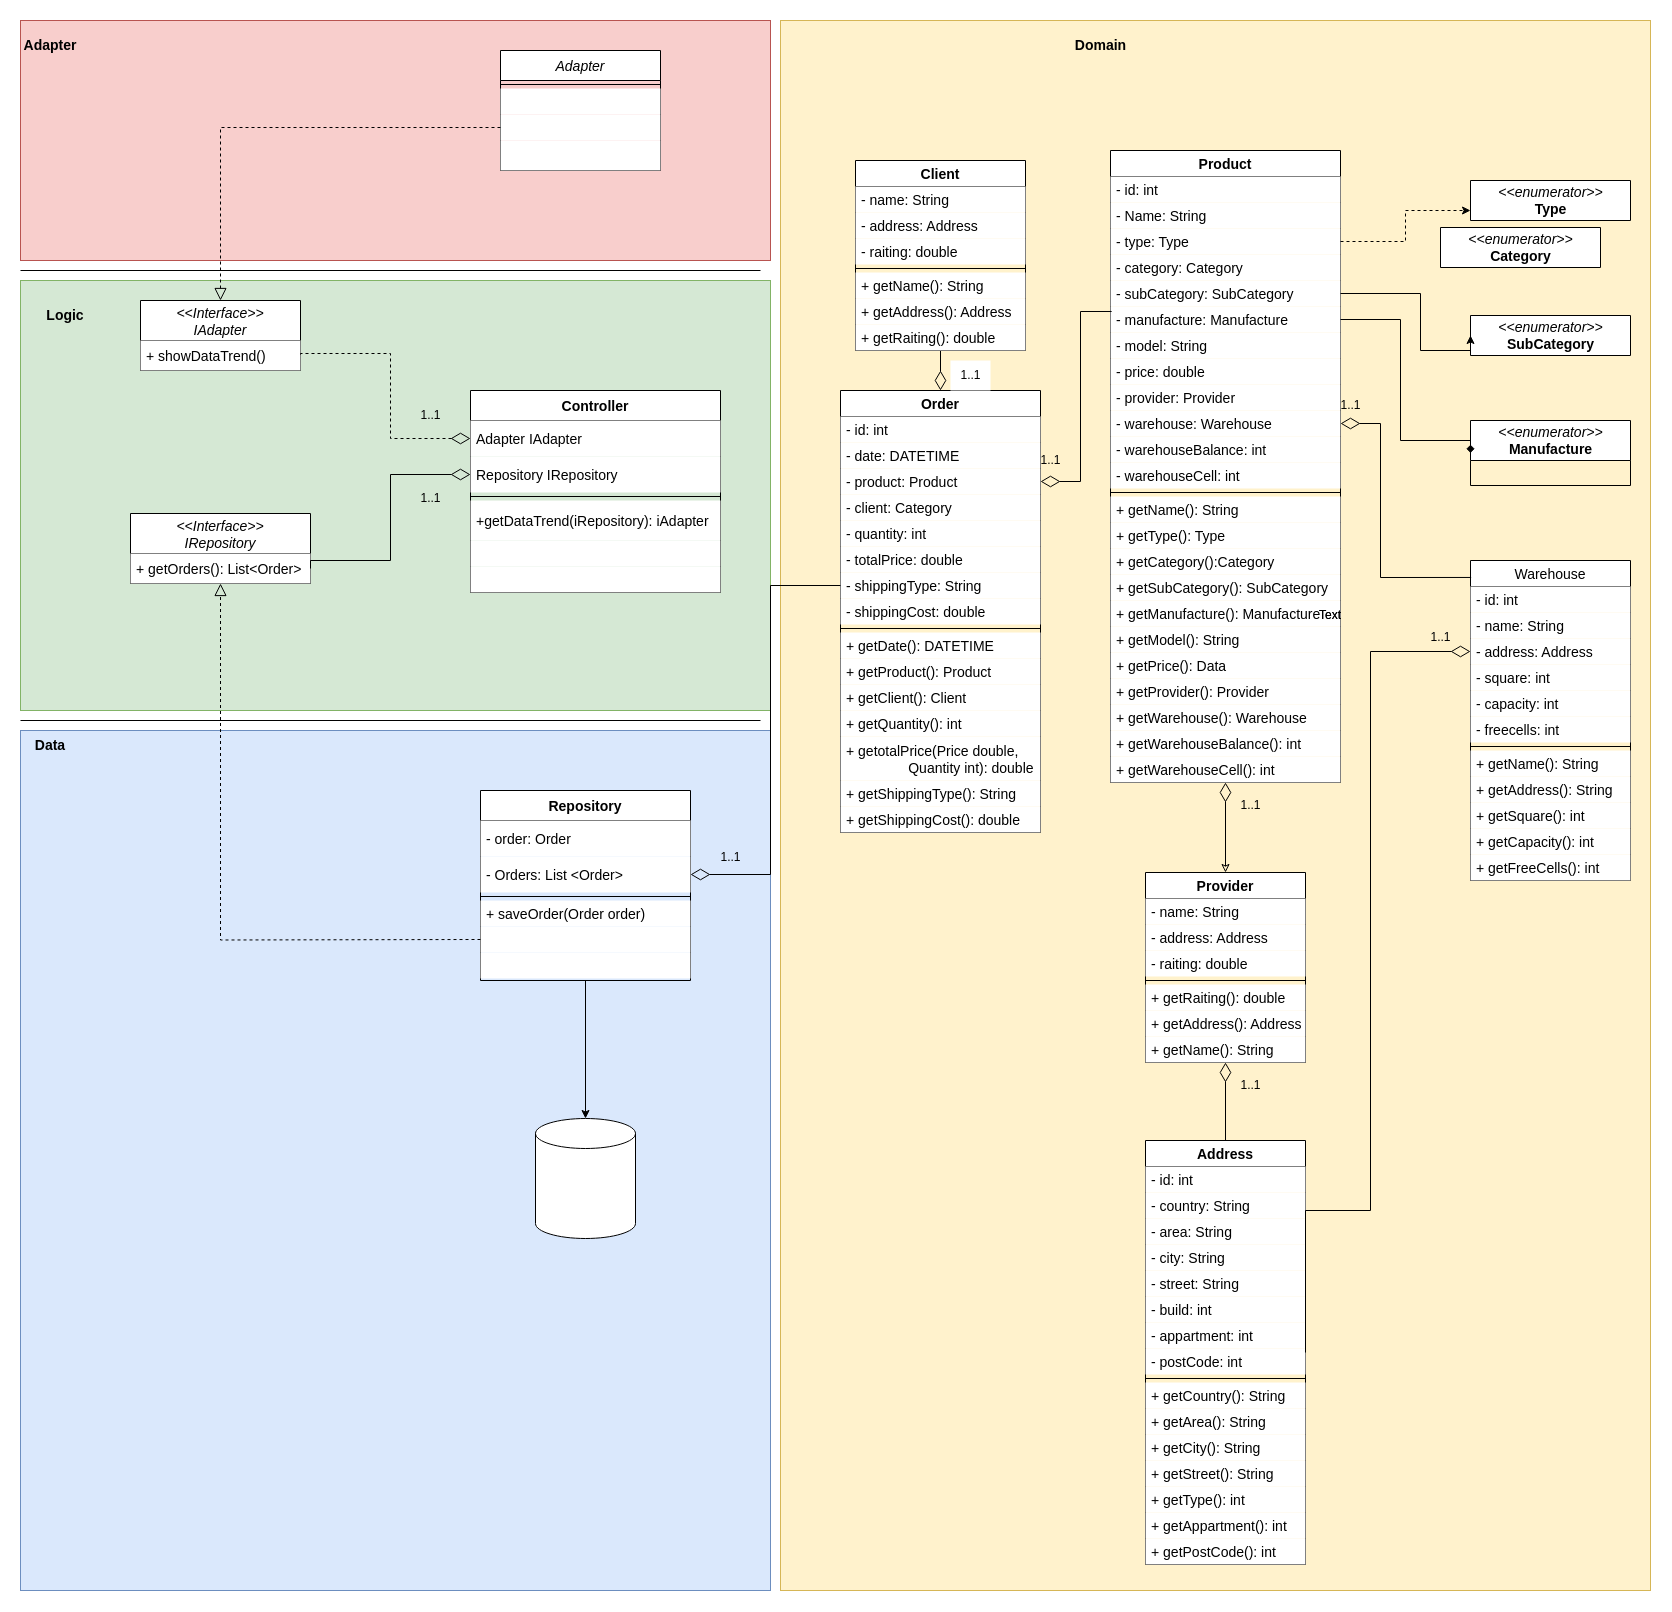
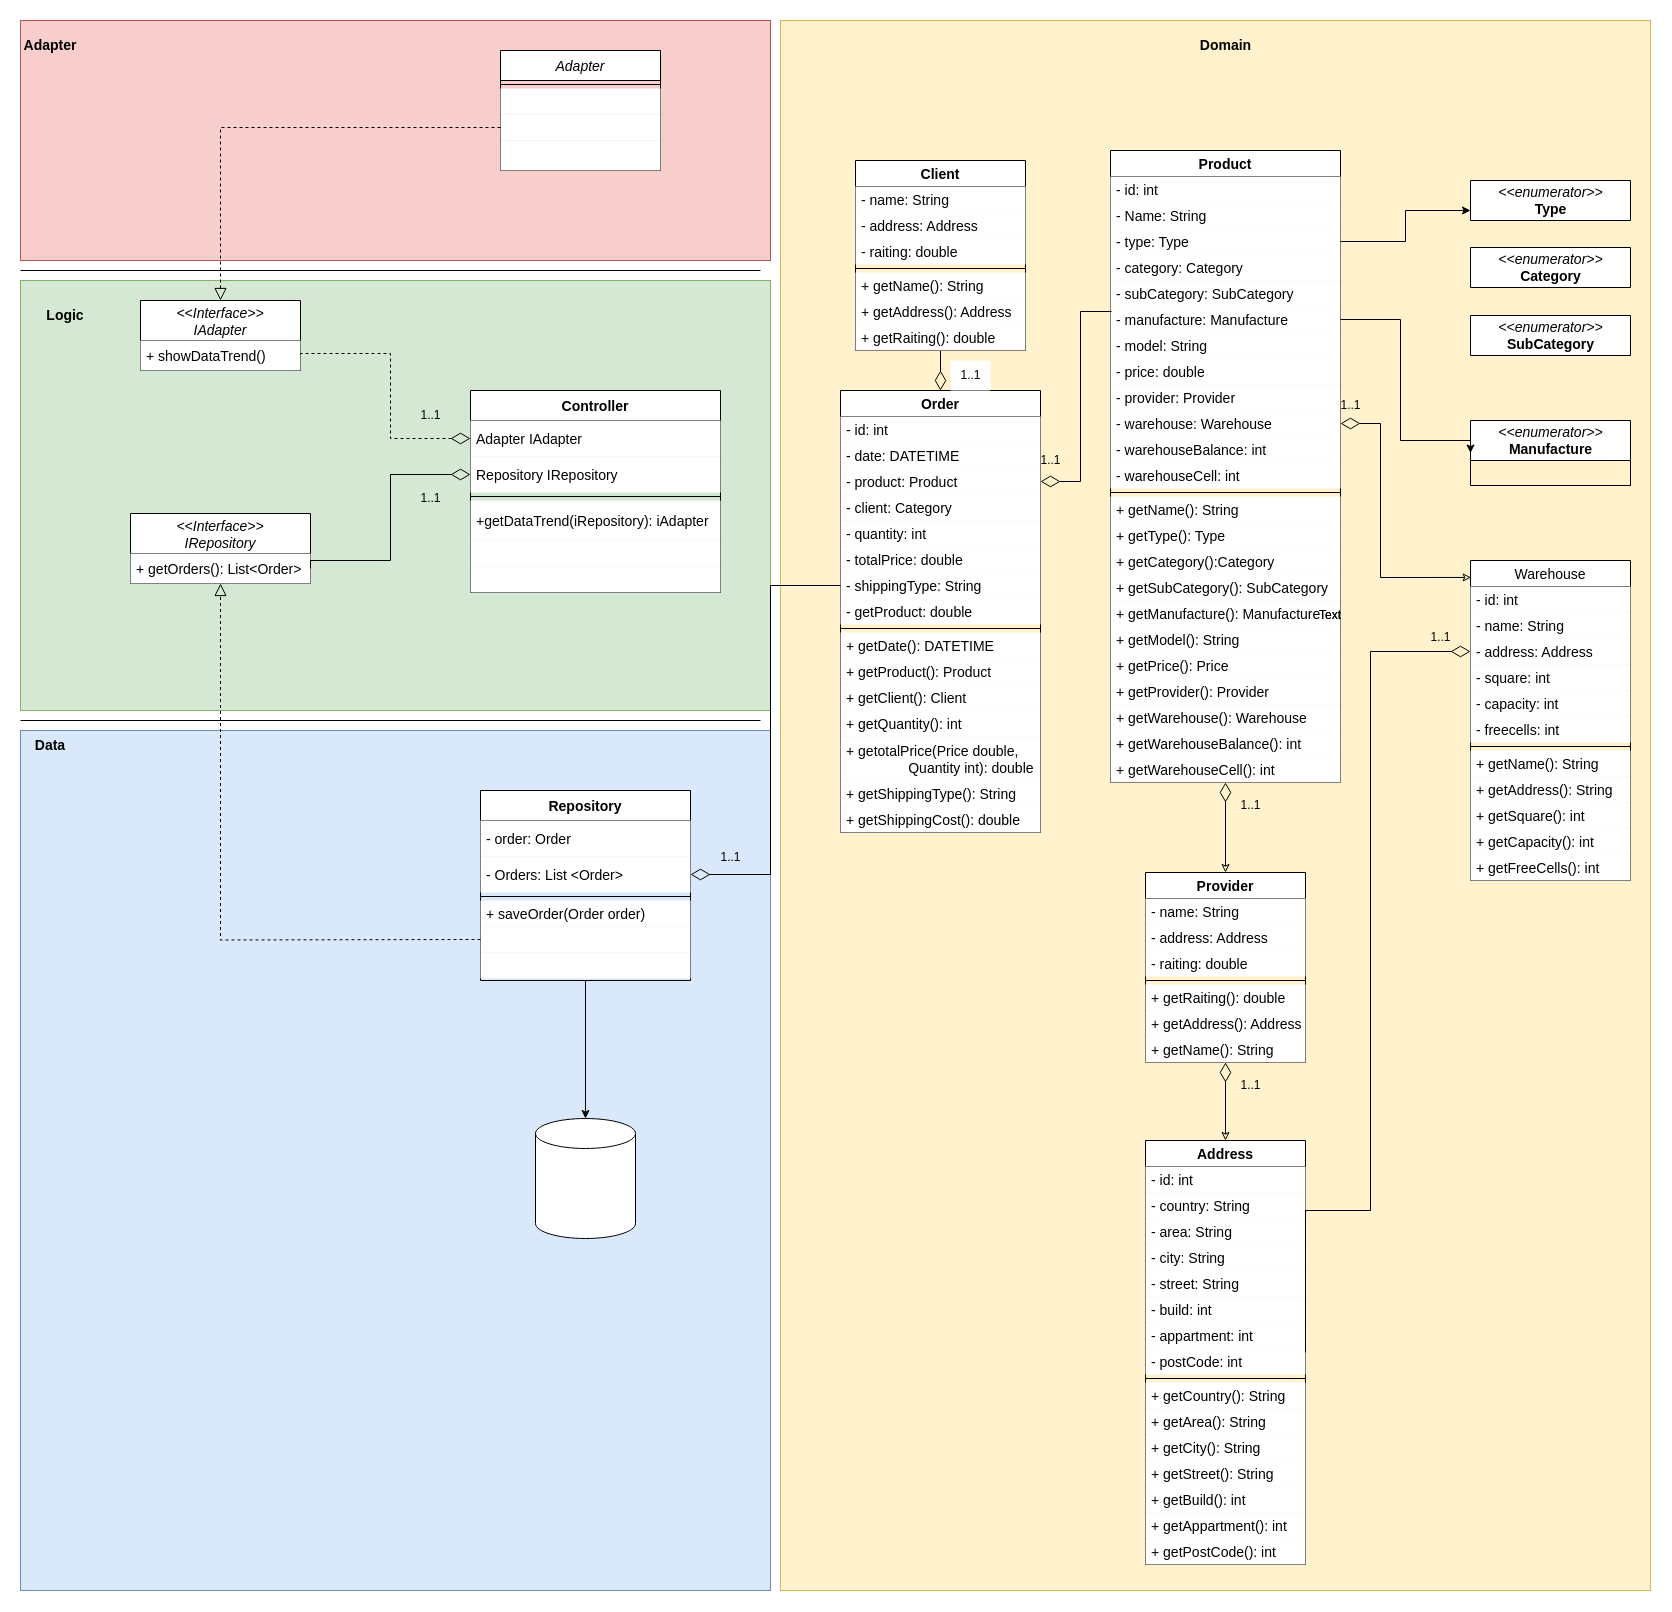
node "Domain": moved (1101, 46) -> (1226, 46)
edge "- type: Type" -> "<<enumerator>> Type": style dashed -> solid
node "<<enumerator>> Category": moved (1521, 248) -> (1551, 268)
edge "- subCategory: SubCategory" -> "<<enumerator>> SubCategory": removed
edge "- manufacture: Manufacture" -> "<<enumerator>> Manufacture": arrowhead diamond -> classic
edge "Warehouse" -> "- warehouse: Warehouse": arrowhead none -> classic
node "- shippingCost: double": label "- shippingCost: double" -> "- getProduct: double"
node "+ getPrice(): Data": label "+ getPrice(): Data" -> "+ getPrice(): Price"
edge "Address" -> "Provider": arrowhead none -> classic
node "+ getType(): int": label "+ getType(): int" -> "+ getBuild(): int"
